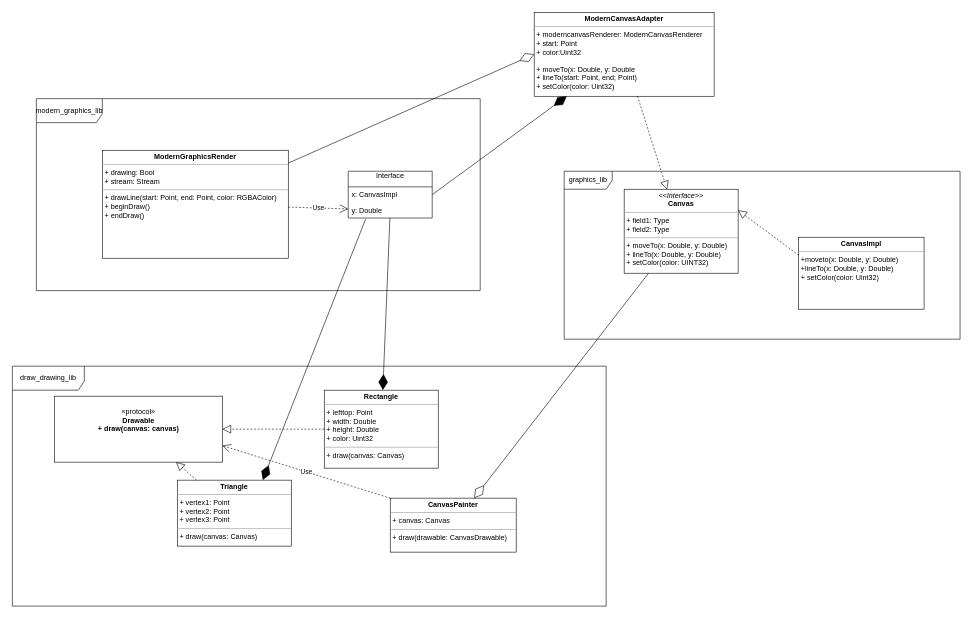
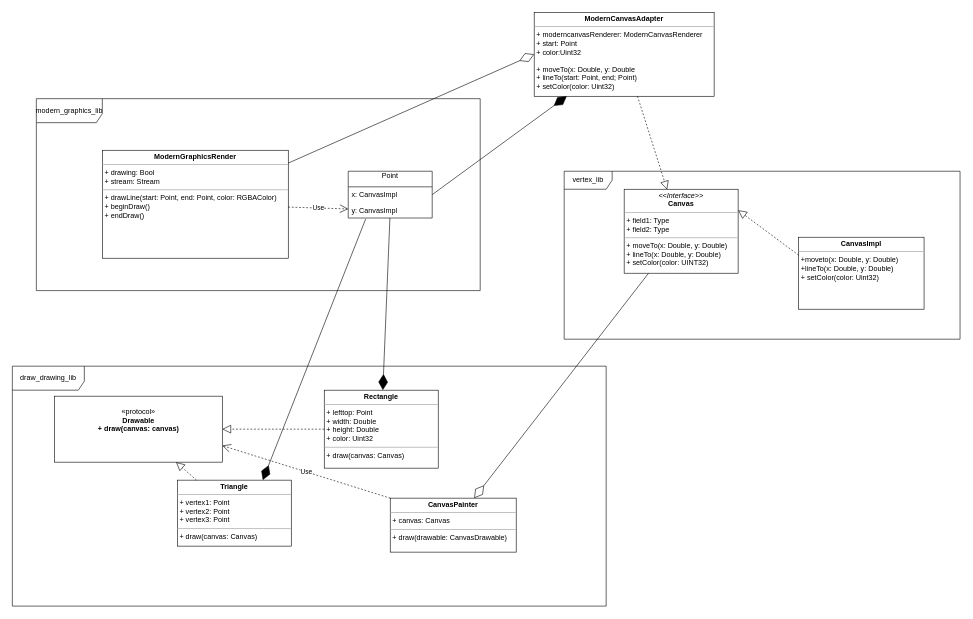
node "Interface": label "Interface" -> "Point"
node "graphics_lib": label "graphics_lib" -> "vertex_lib"
node "y: Double": label "y: Double" -> "y: CanvasImpl"
